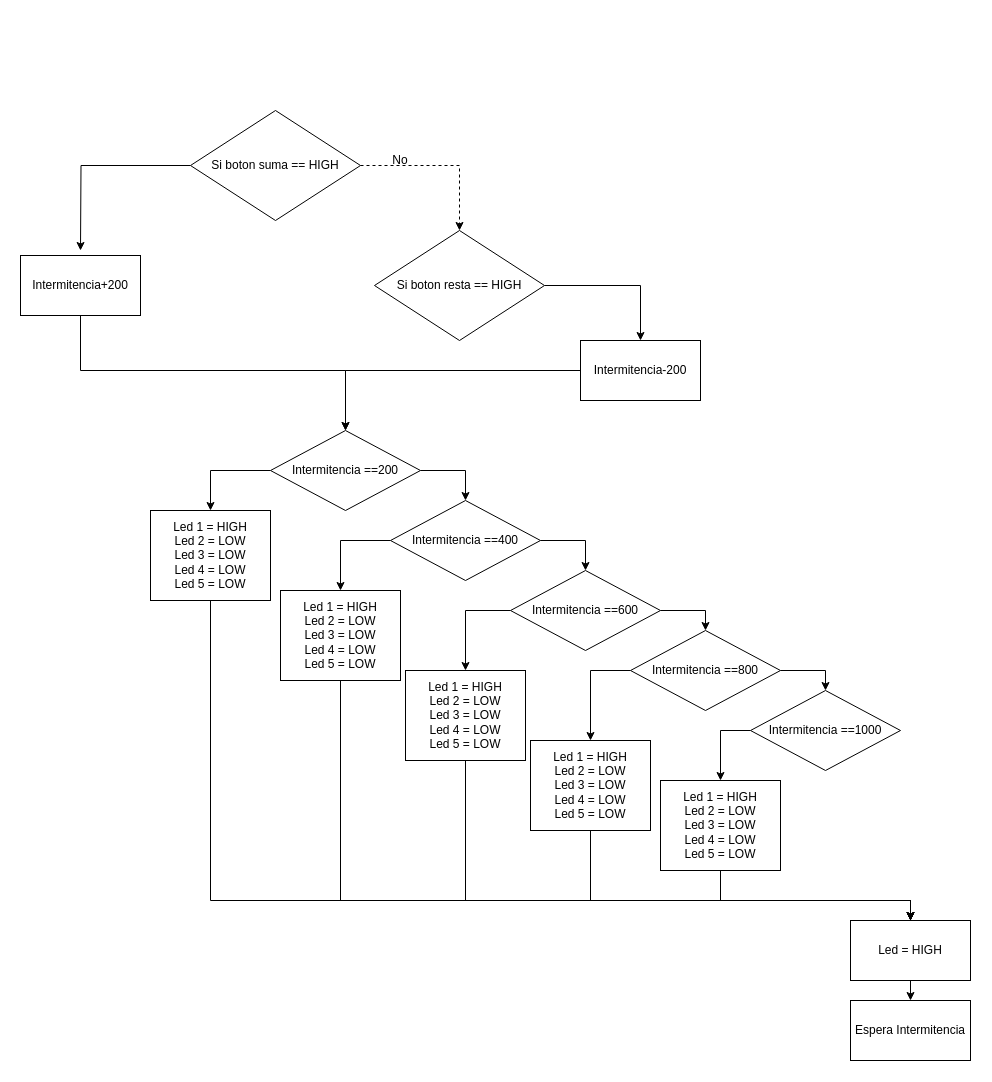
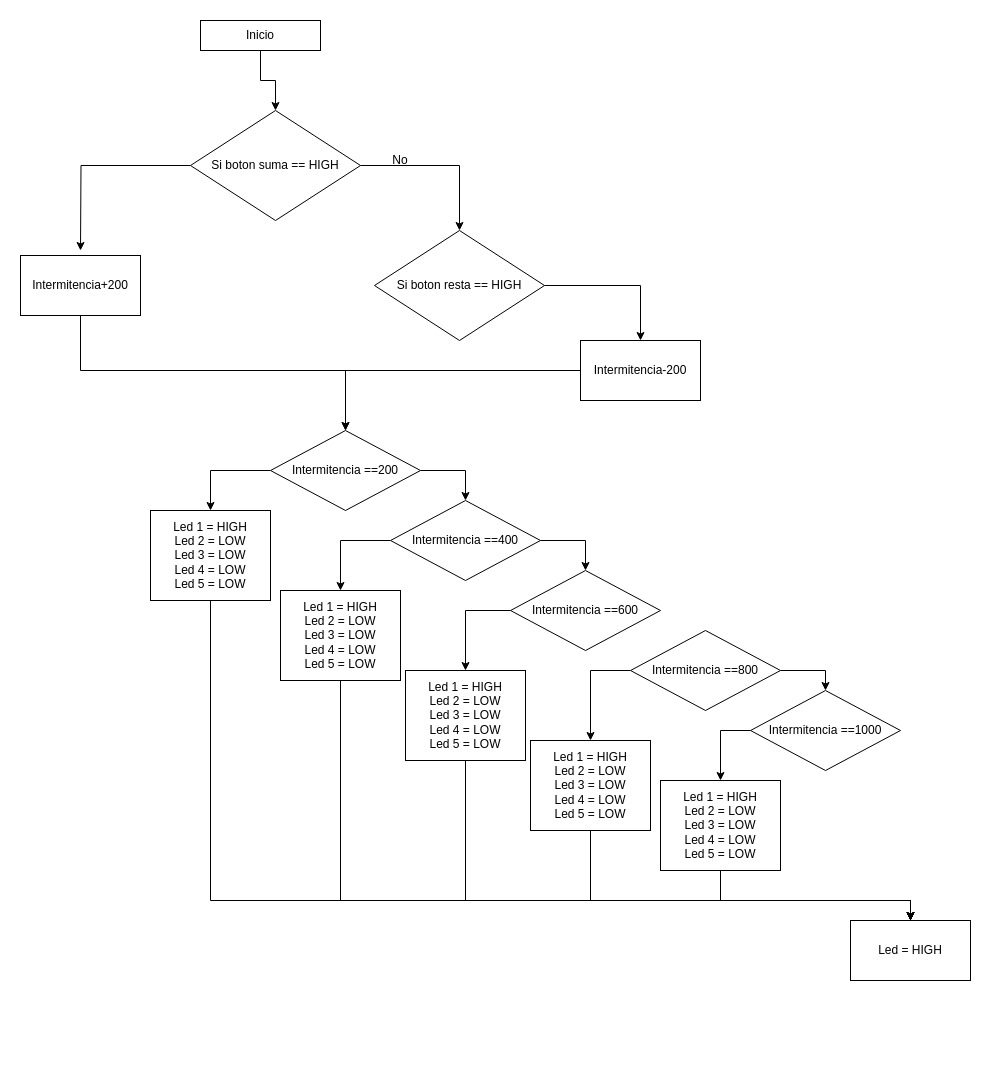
node "Inicio": added
edge "Inicio" -> "Si boton suma == HIGH": added
edge "Si boton suma == HIGH" -> "Si boton resta == HIGH": style dashed -> solid
edge "Intermitencia ==600" -> "Intermitencia ==800": removed
edge "Led = HIGH" -> "Espera Intermitencia": removed
node "Espera Intermitencia": removed
